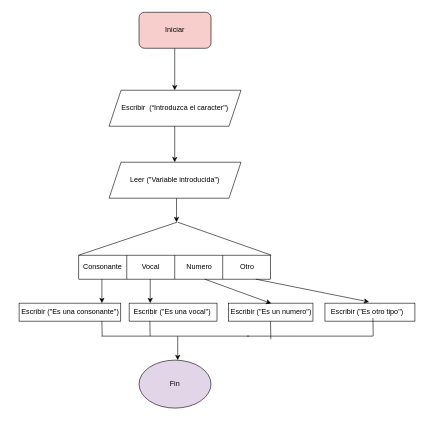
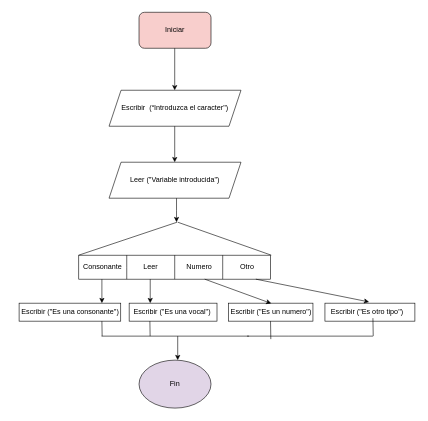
node "Vocal": label "Vocal" -> "Leer"
